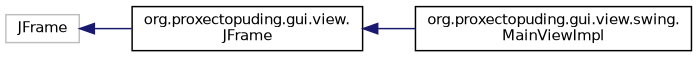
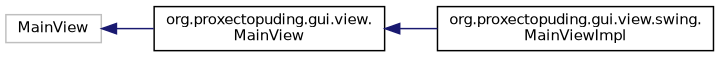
node "JFrame": label "JFrame" -> "MainView"
node "org.proxectopuding.gui.view. JFrame": label "org.proxectopuding.gui.view. JFrame" -> "org.proxectopuding.gui.view. MainView"
